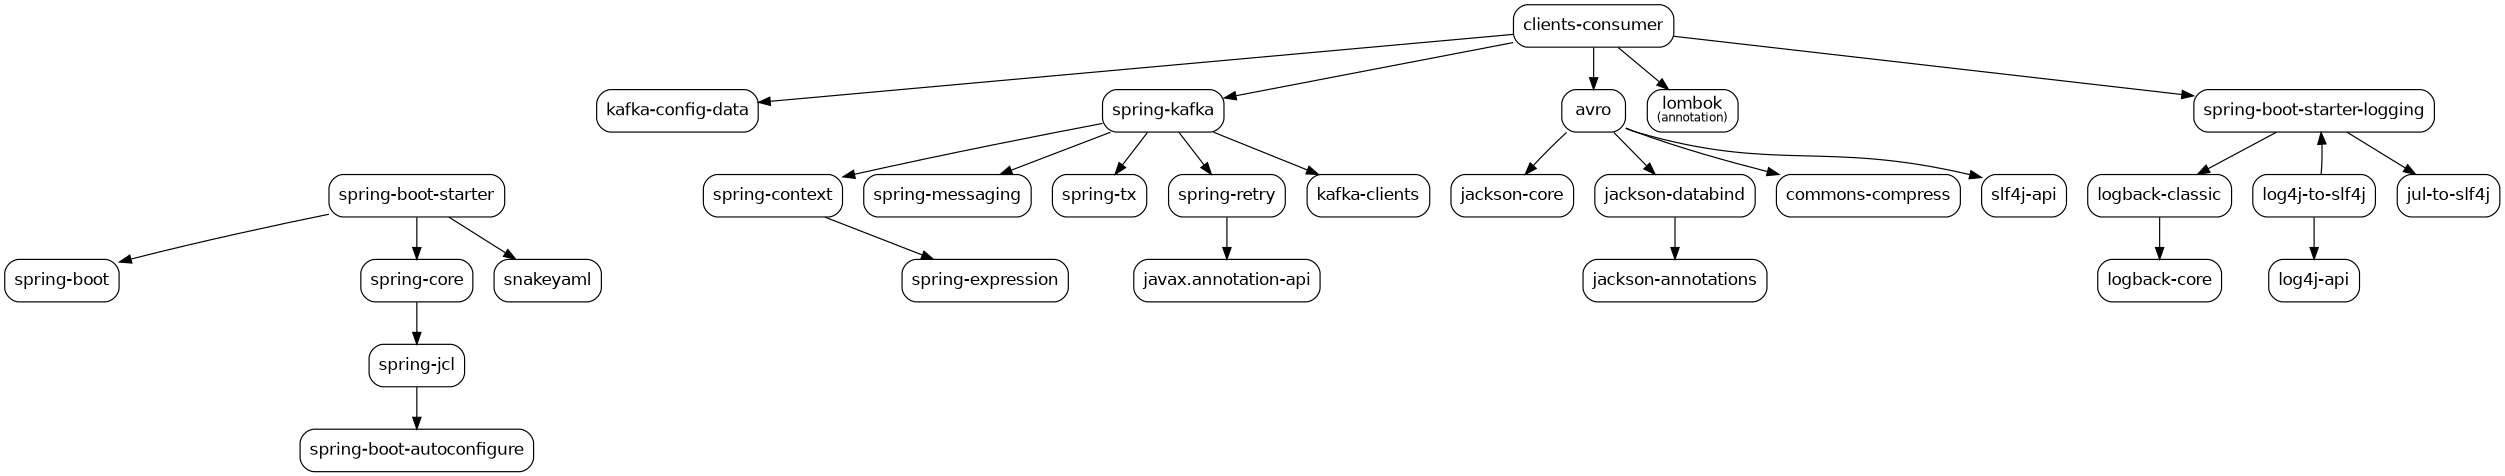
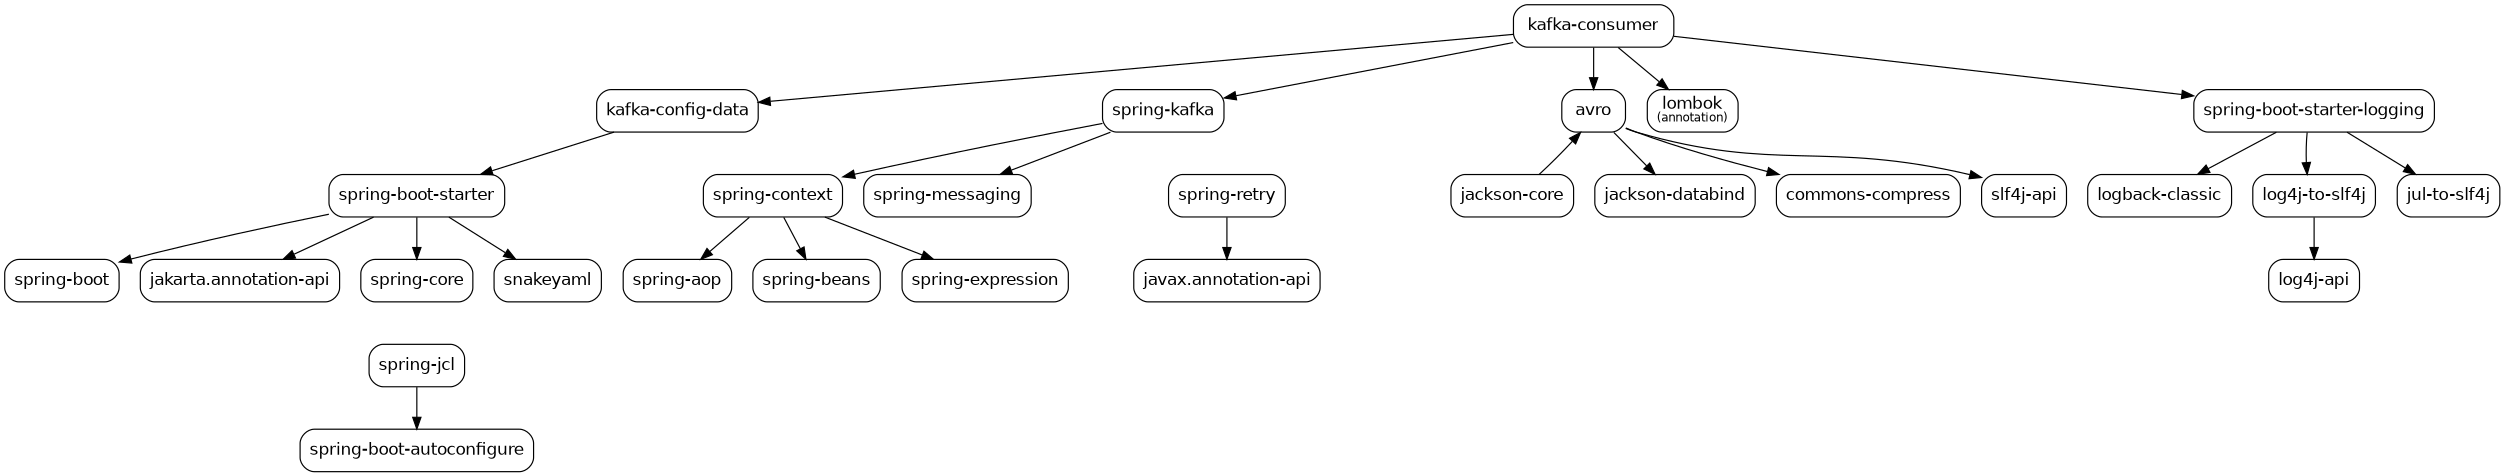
node "clients-consumer": label "clients-consumer" -> "kafka-consumer"
edge "spring-kafka" -> "spring-retry": removed
edge "avro" -> "jackson-core": reversed
edge "kafka-config-data" -> "spring-boot-starter": added
edge "log4j-to-slf4j" -> "spring-boot-starter-logging": reversed
node "spring-tx": removed
node "kafka-clients": removed
node "jakarta.annotation-api": added
node "spring-aop": added
node "spring-beans": added
node "jackson-annotations": removed
node "logback-core": removed
edge "spring-core" -> "spring-jcl": removed
